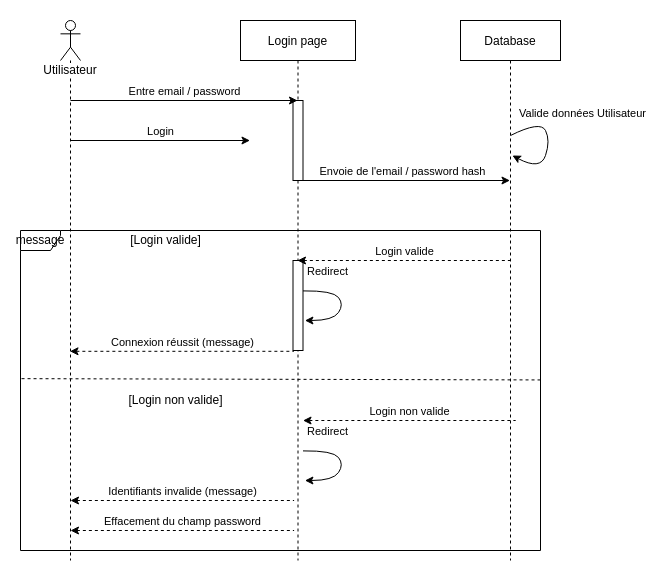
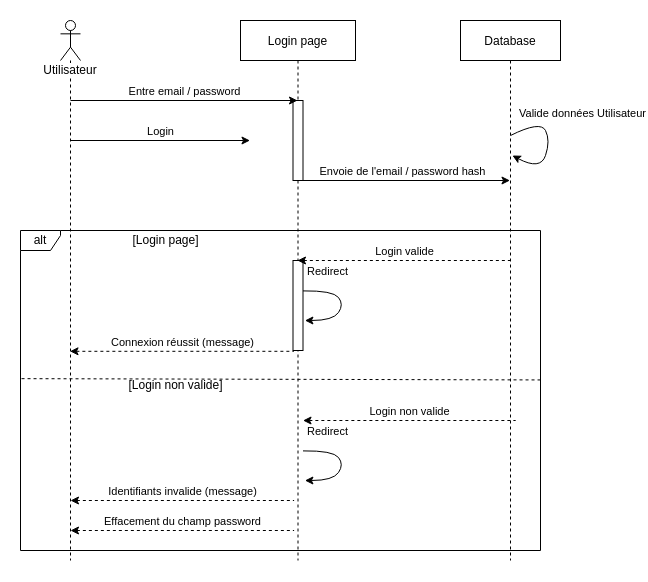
node "message": label "message" -> "alt"
node "[Login valide]": label "[Login valide]" -> "[Login page]"
node "[Login non valide]": moved (176, 401) -> (176, 386)
